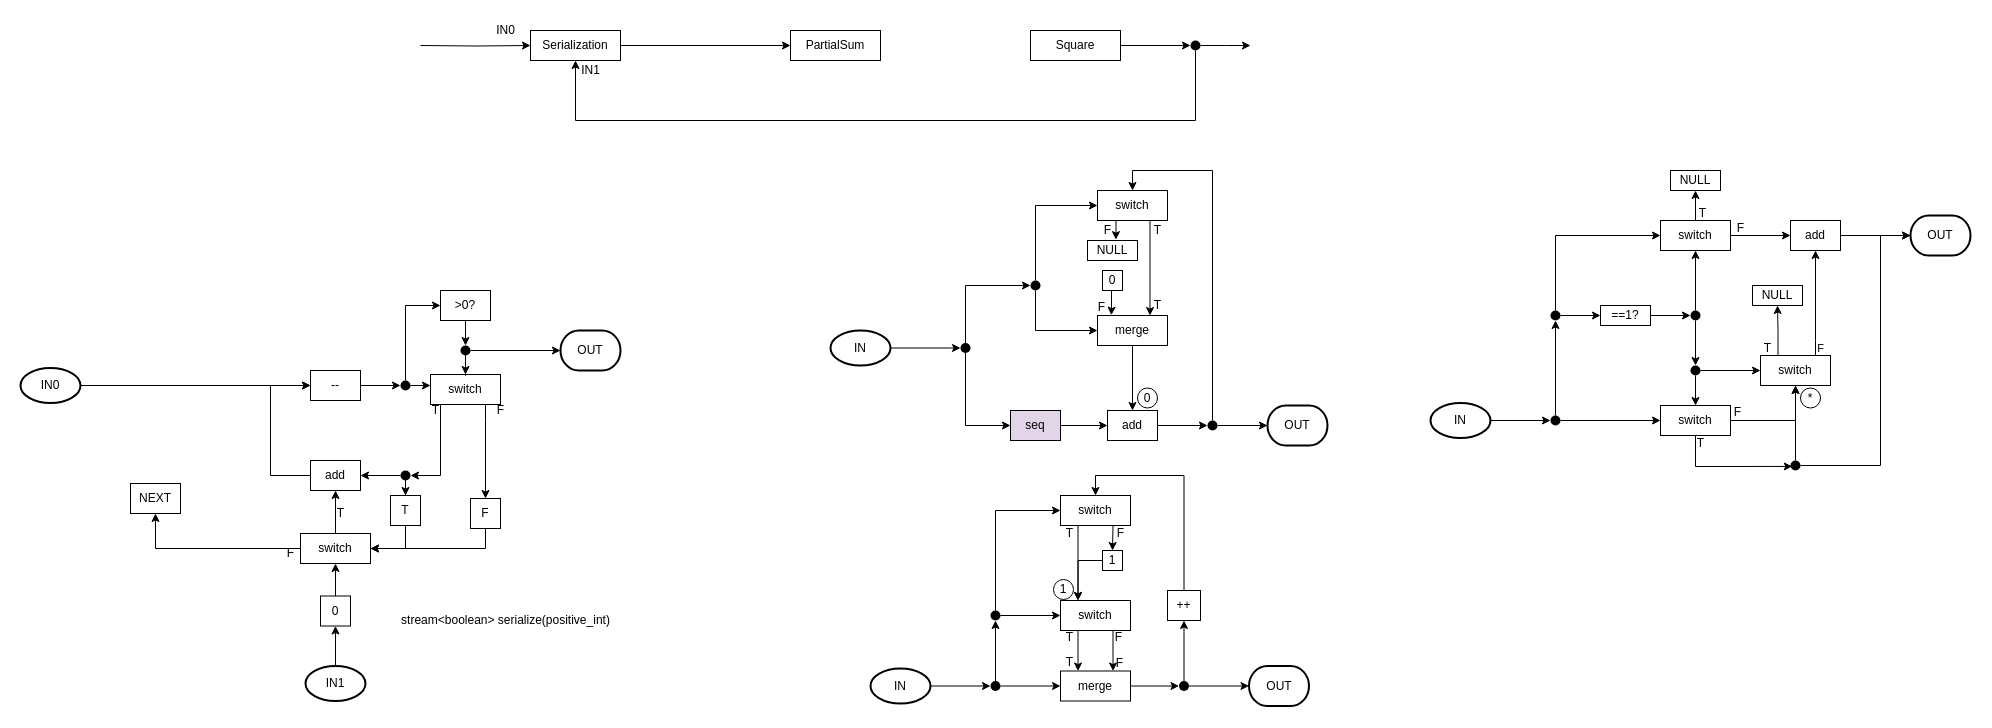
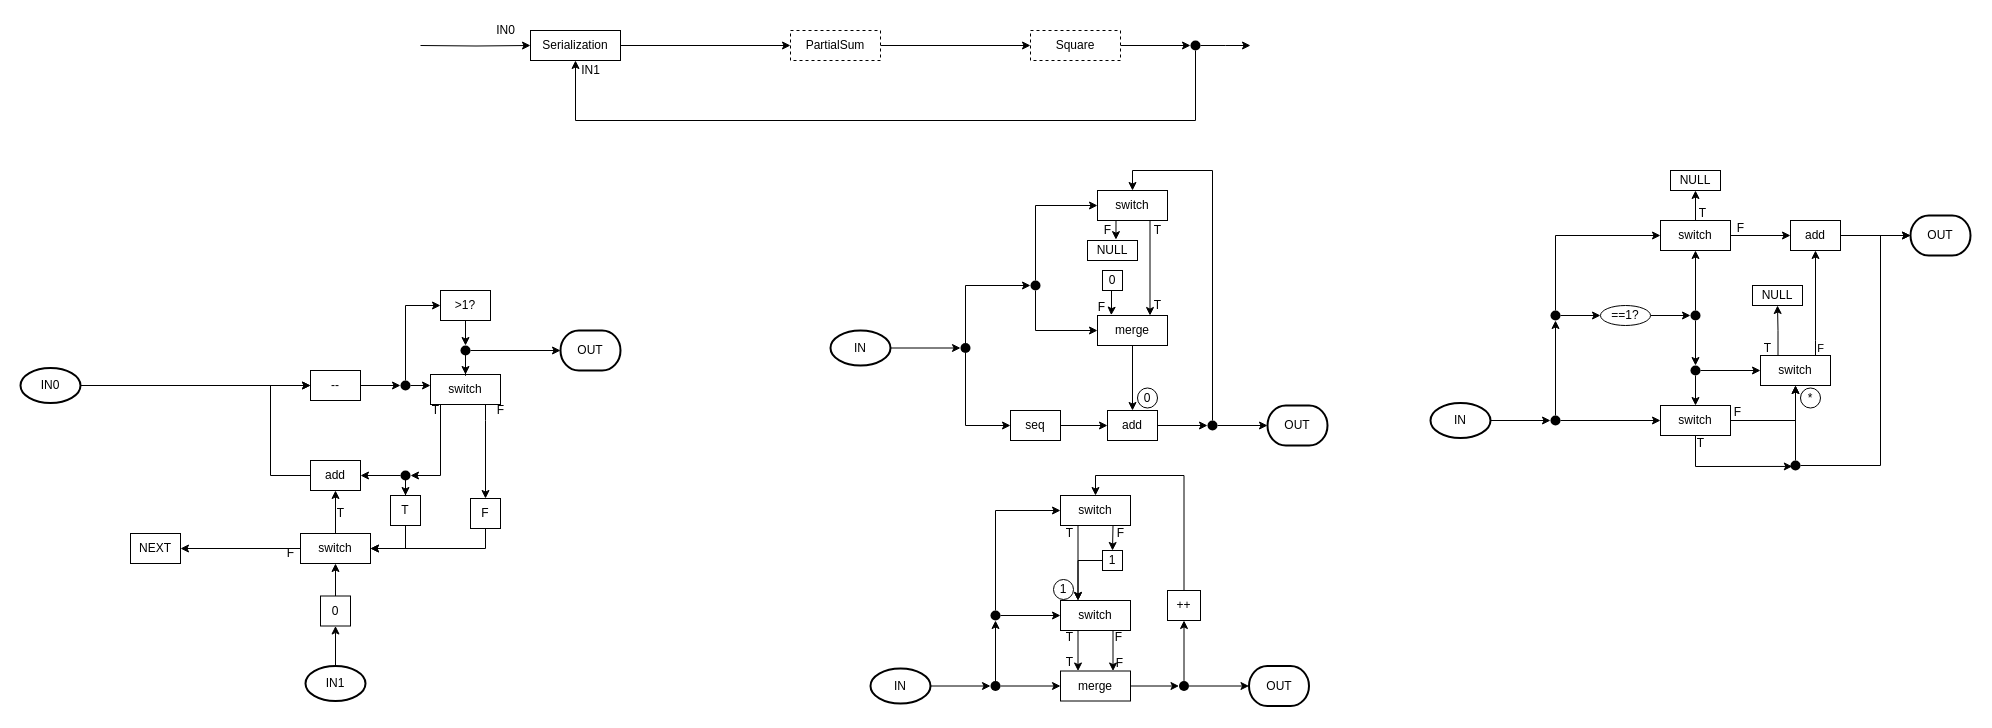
node "PartialSum": style solid -> dashed
edge "PartialSum" -> "Square": added
node "Square": style solid -> dashed
node ">0?": label ">0?" -> ">1?"
node "==1?": shape rectangle -> ellipse
node "seq": fillcolor #e1d5e7 -> #ffffff
node "NEXT": moved (156, 499) -> (156, 549)
node "stream<boolean> serialize(positive_int)": removed
